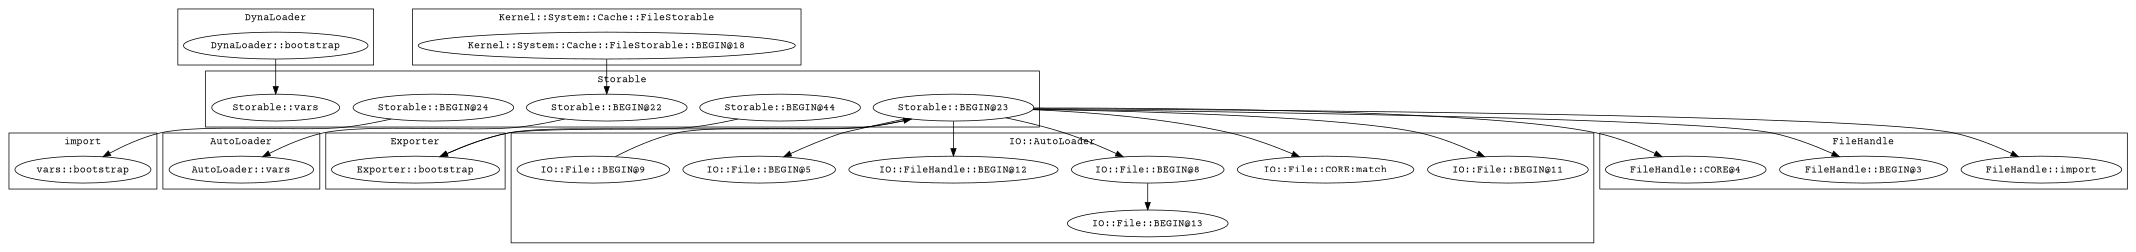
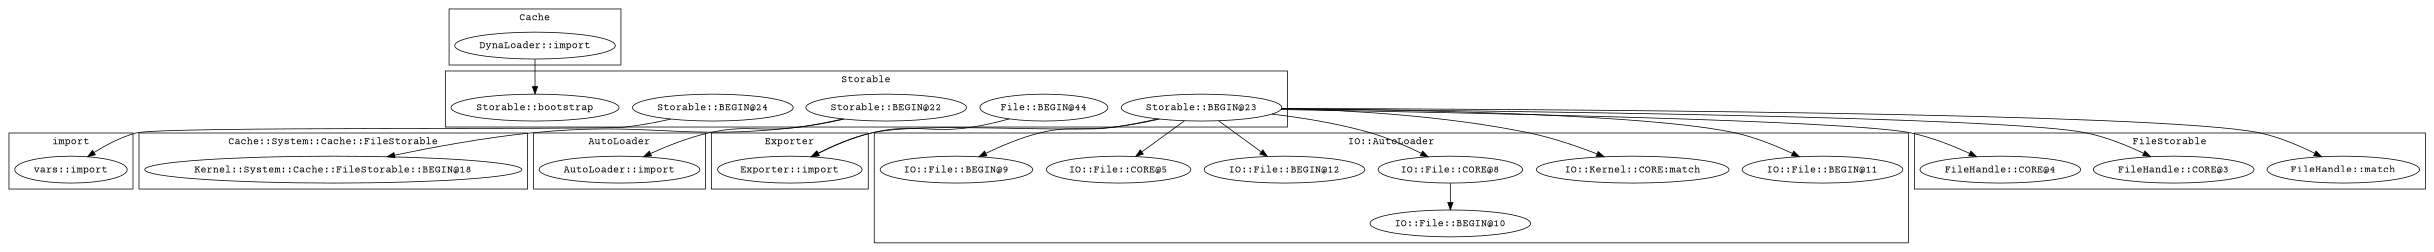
cluster "DynaLoader": label "DynaLoader" -> "Cache"
cluster "Kernel::System::Cache::FileStorable": label "Kernel::System::Cache::FileStorable" -> "Cache::System::Cache::FileStorable"
node "DynaLoader::bootstrap": label "DynaLoader::bootstrap" -> "DynaLoader::import"
edge "Kernel::System::Cache::FileStorable::BEGIN@18" -> "Storable::BEGIN@22": reversed
node "Storable::vars": label "Storable::vars" -> "Storable::bootstrap"
node "Storable::BEGIN@44": label "Storable::BEGIN@44" -> "File::BEGIN@44"
edge "IO::File::BEGIN@9" -> "Storable::BEGIN@23": reversed
cluster "FileHandle": label "FileHandle" -> "FileStorable"
node "vars::bootstrap": label "vars::bootstrap" -> "vars::import"
node "AutoLoader::vars": label "AutoLoader::vars" -> "AutoLoader::import"
node "Exporter::bootstrap": label "Exporter::bootstrap" -> "Exporter::import"
node "IO::File::BEGIN@5": label "IO::File::BEGIN@5" -> "IO::File::CORE@5"
node "IO::FileHandle::BEGIN@12": label "IO::FileHandle::BEGIN@12" -> "IO::File::BEGIN@12"
node "IO::File::BEGIN@8": label "IO::File::BEGIN@8" -> "IO::File::CORE@8"
node "IO::File::CORE:match": label "IO::File::CORE:match" -> "IO::Kernel::CORE:match"
node "FileHandle::BEGIN@3": label "FileHandle::BEGIN@3" -> "FileHandle::CORE@3"
node "FileHandle::import": label "FileHandle::import" -> "FileHandle::match"
node "IO::File::BEGIN@13": label "IO::File::BEGIN@13" -> "IO::File::BEGIN@10"
